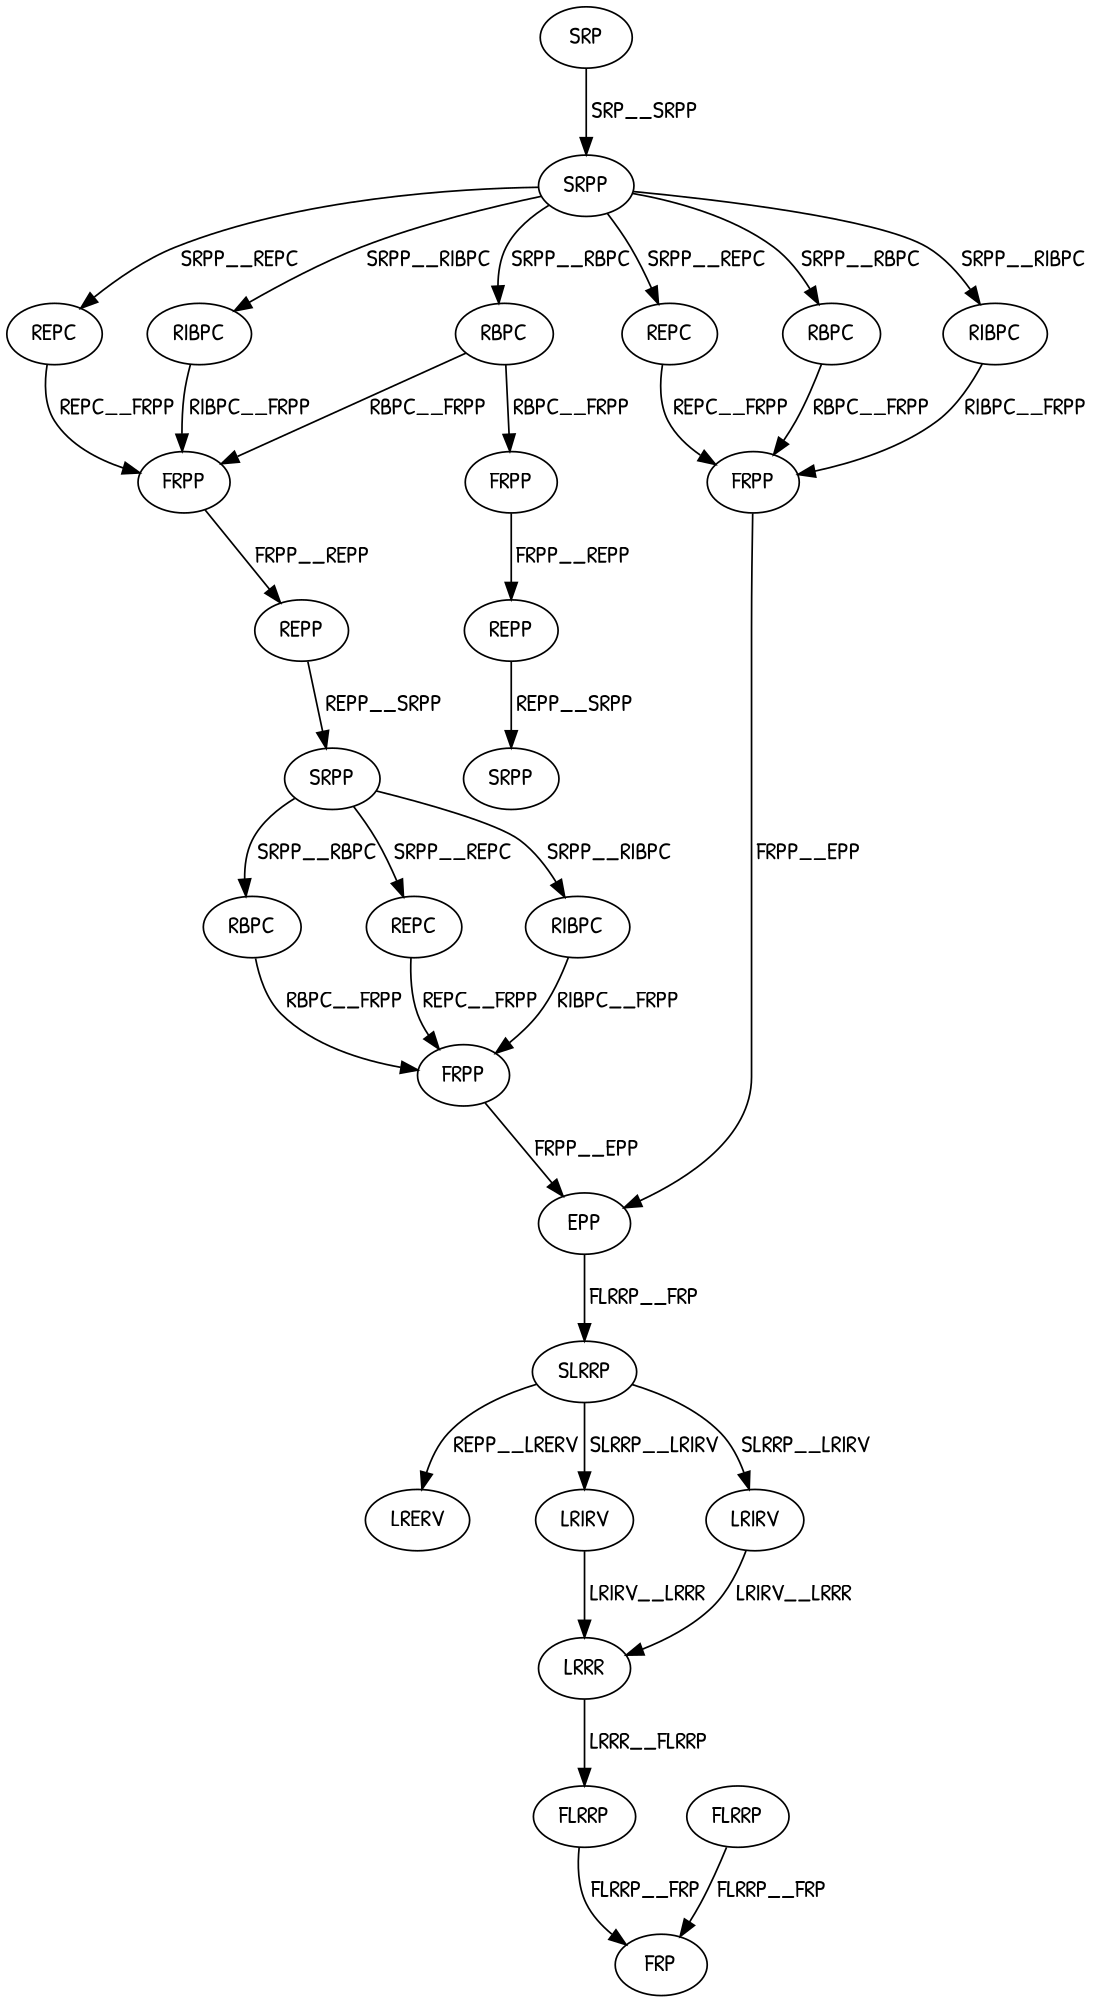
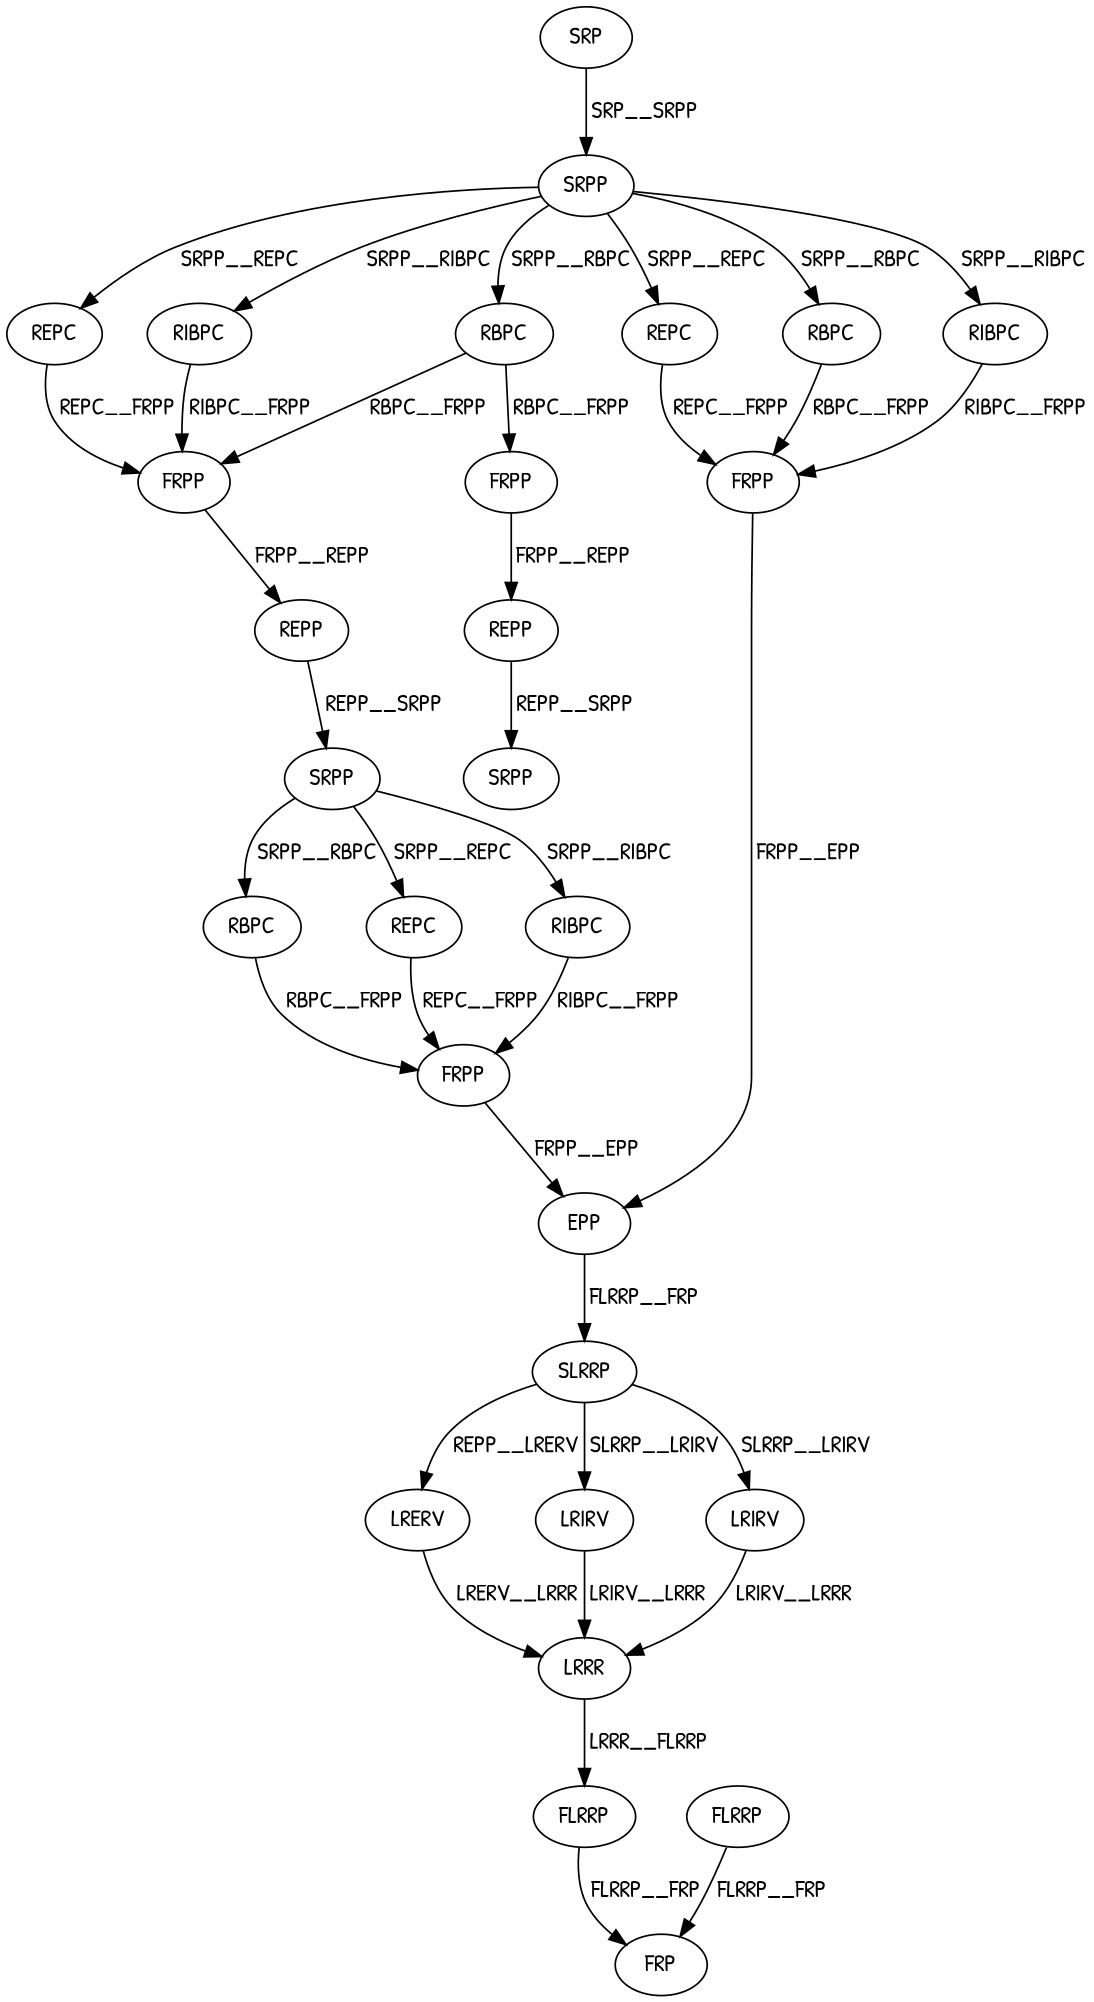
edge "LRERV" -> "LRRR": added, label "LRERV__LRRR"
